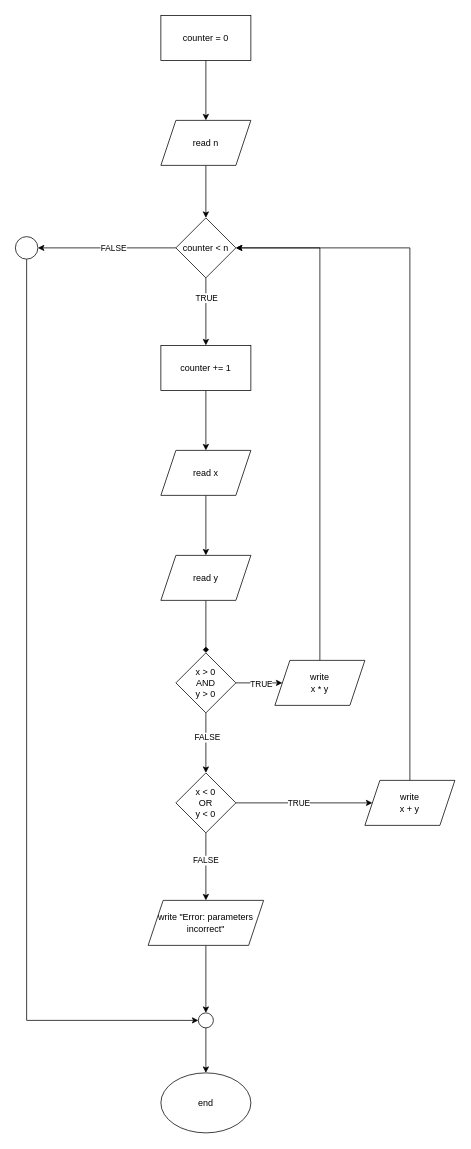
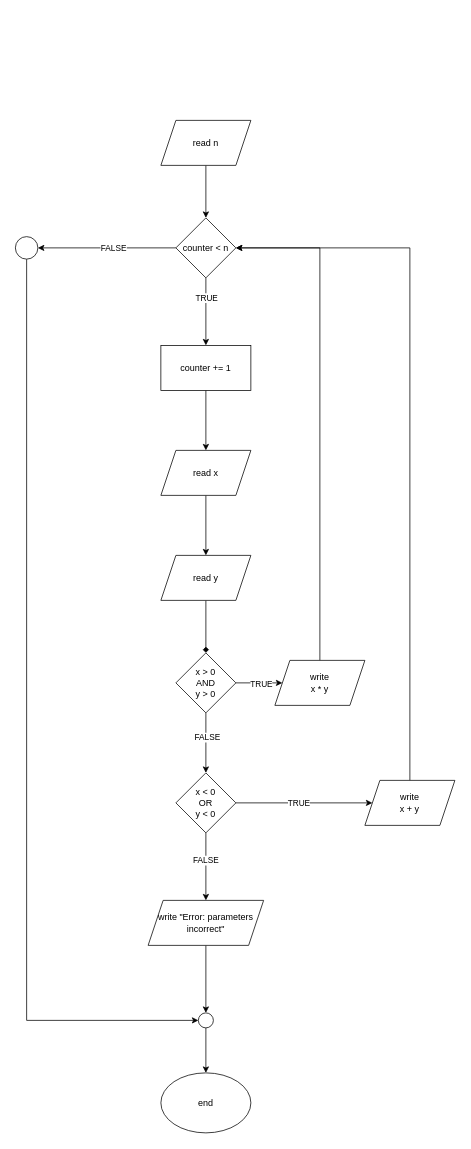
node "counter = 0": removed
edge "counter = 0" -> "read n": removed
